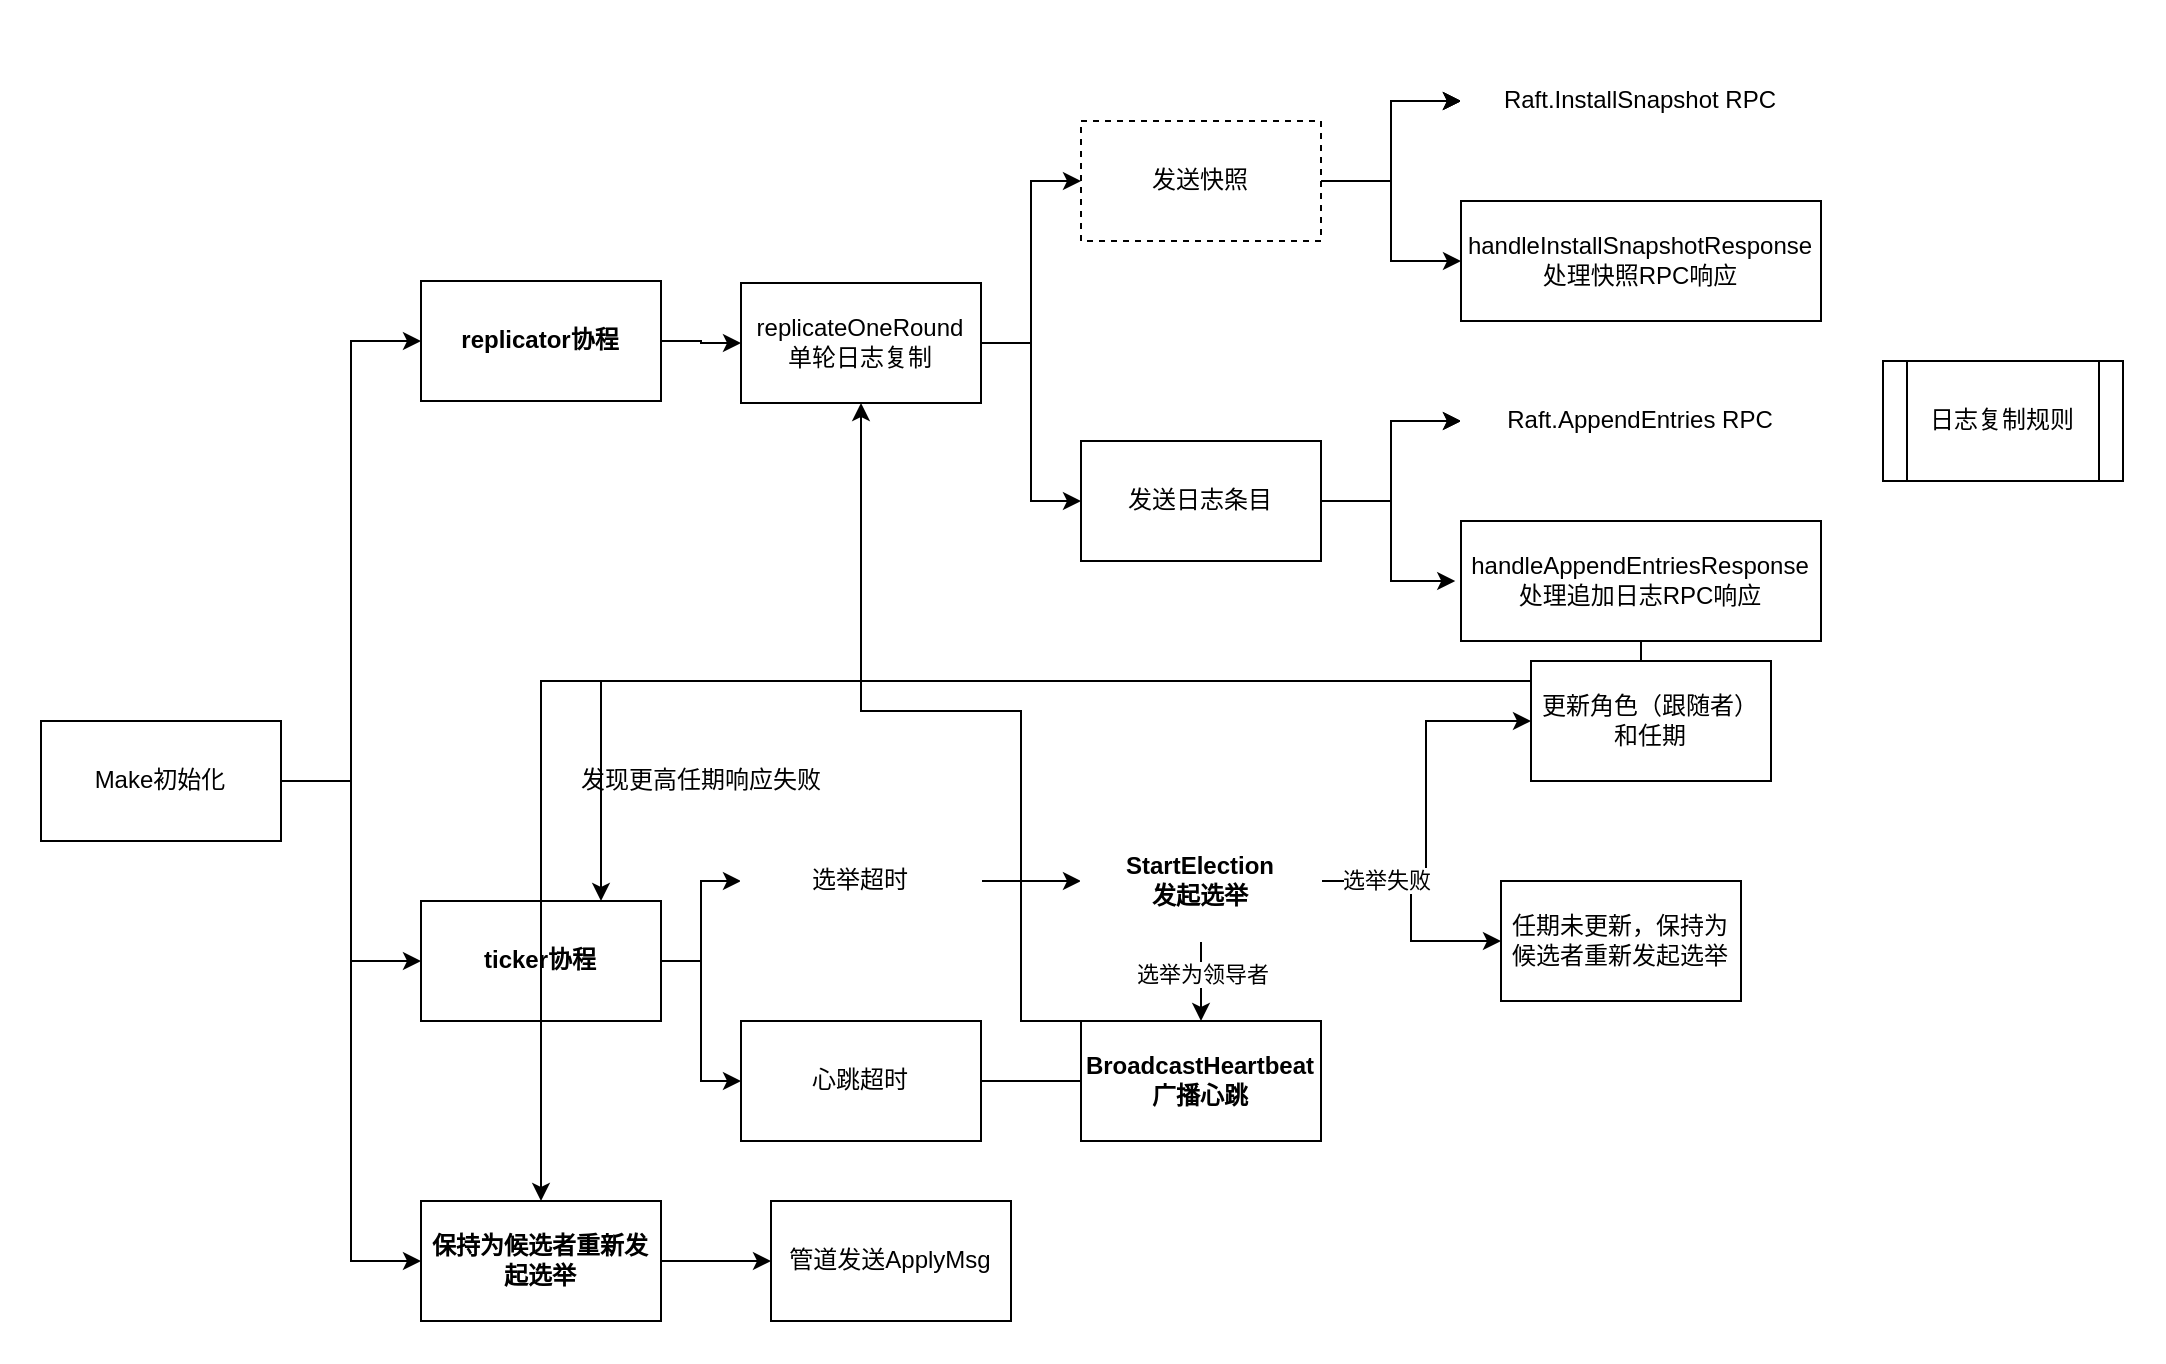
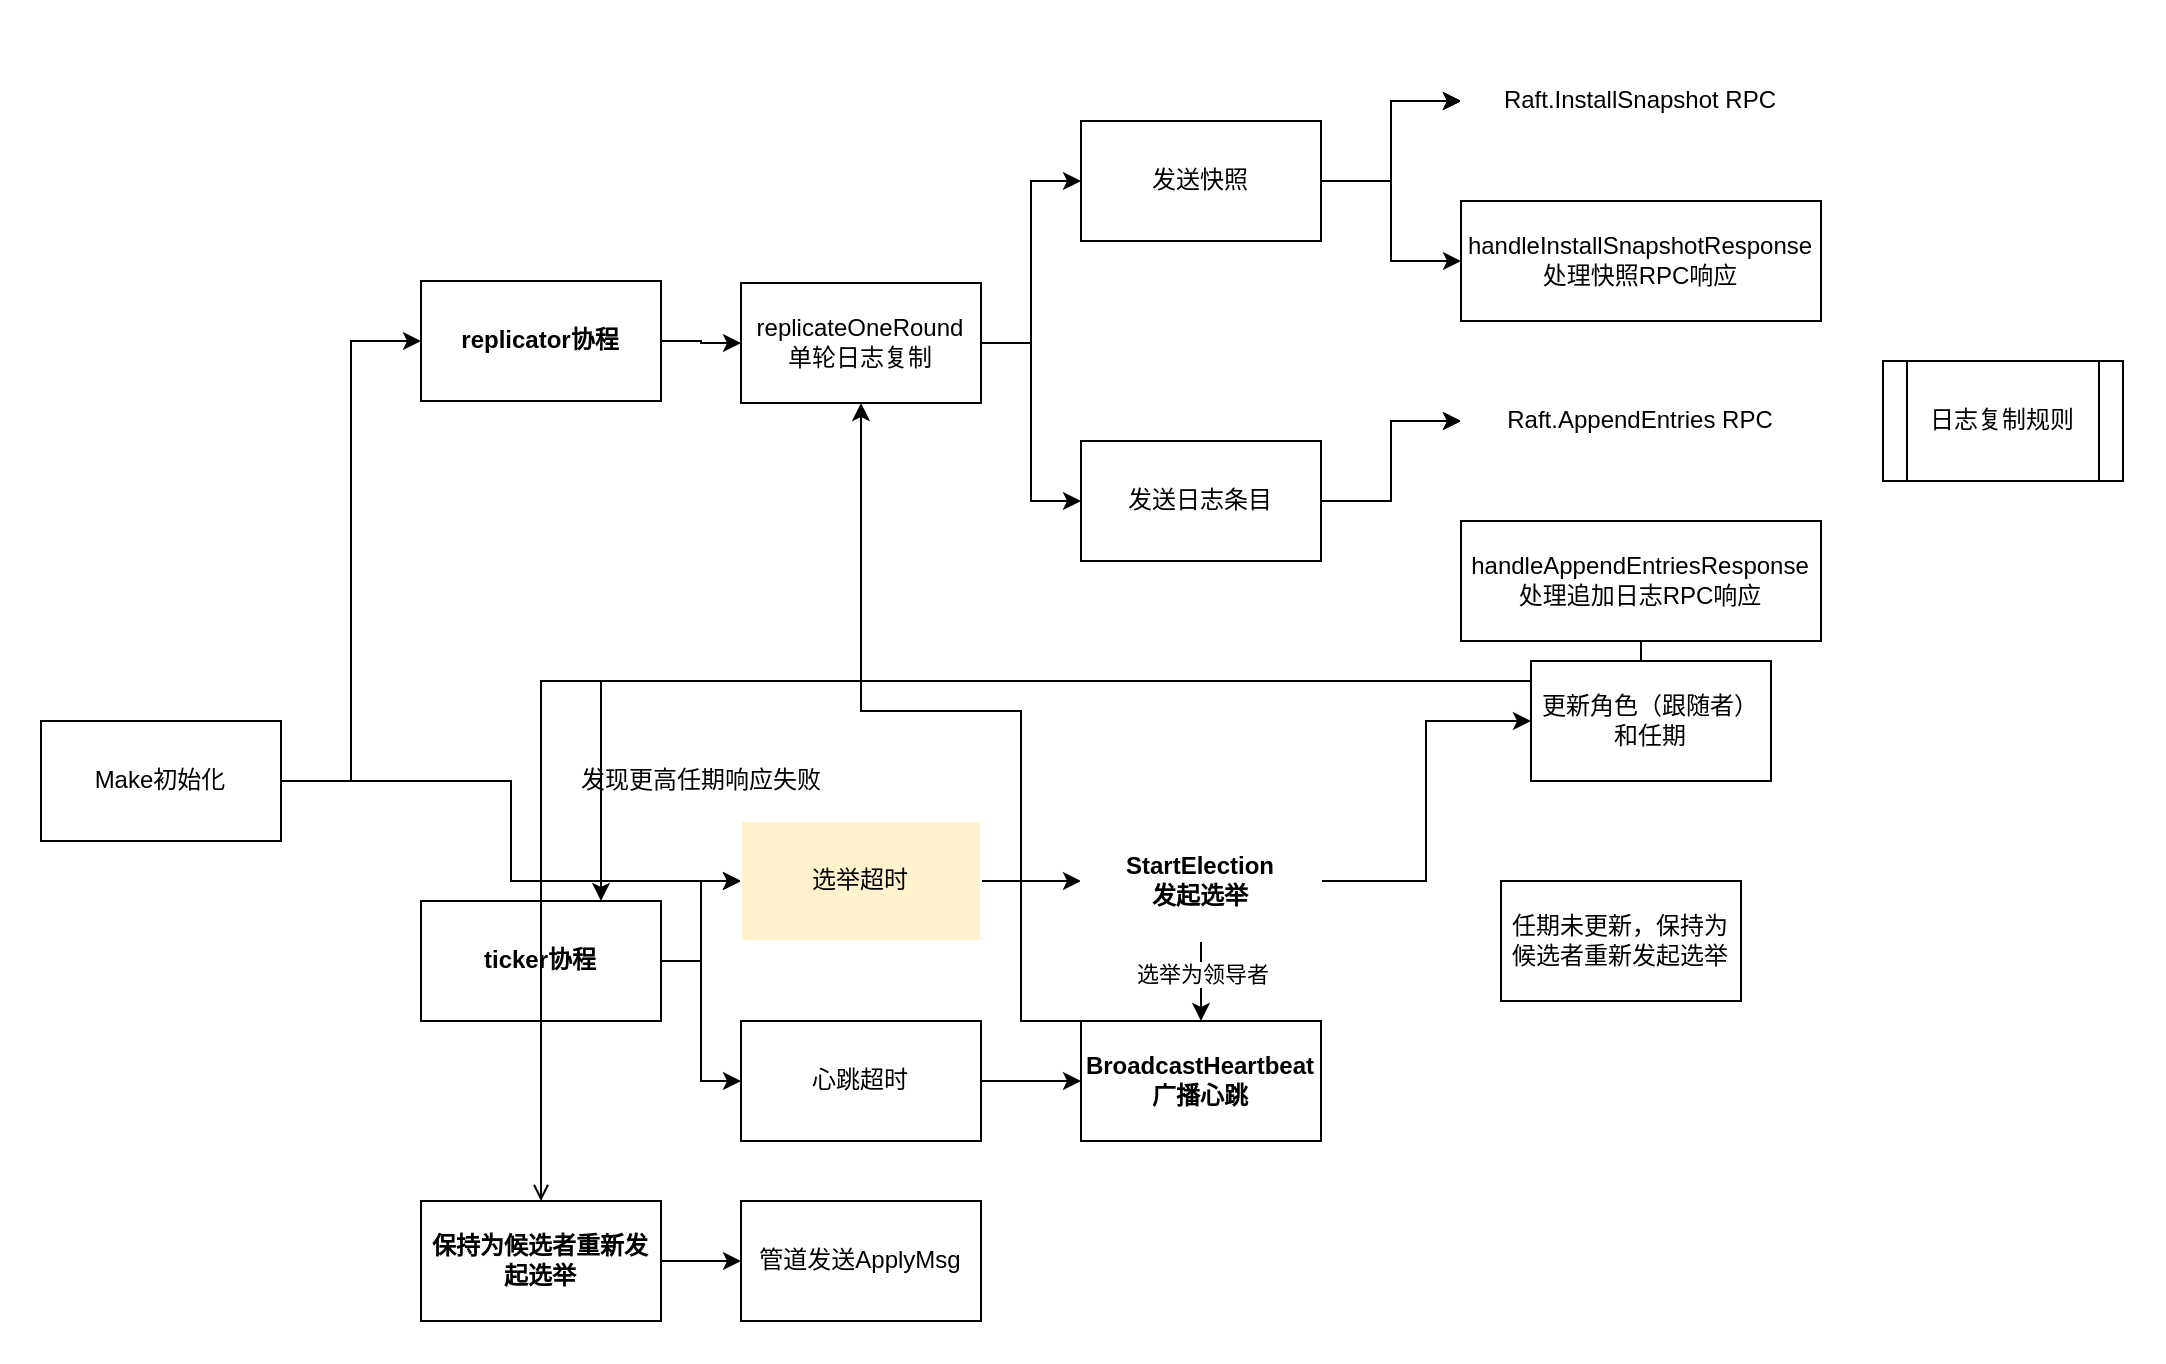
node "发送快照": style dashed -> solid
edge "发送日志条目" -> "handleAppendEntriesResponse 处理追加日志RPC响应": removed
node "选举超时": fillcolor #ffffff -> #fff2cc
edge "StartElection 发起选举" -> "任期未更新，保持为候选者重新发起选举": removed, label "选举失败"
edge "Make初始化" -> "ticker协程": removed
edge "心跳超时" -- "BroadcastHeartbeat 广播心跳": arrowhead none -> classic
edge "Make初始化" -> "保持为候选者重新发起选举": now "Make初始化" -> "选举超时"
edge "handleAppendEntriesResponse 处理追加日志RPC响应" -> "保持为候选者重新发起选举": arrowhead classic -> open
node "管道发送ApplyMsg": moved (891, 1261) -> (861, 1261)
